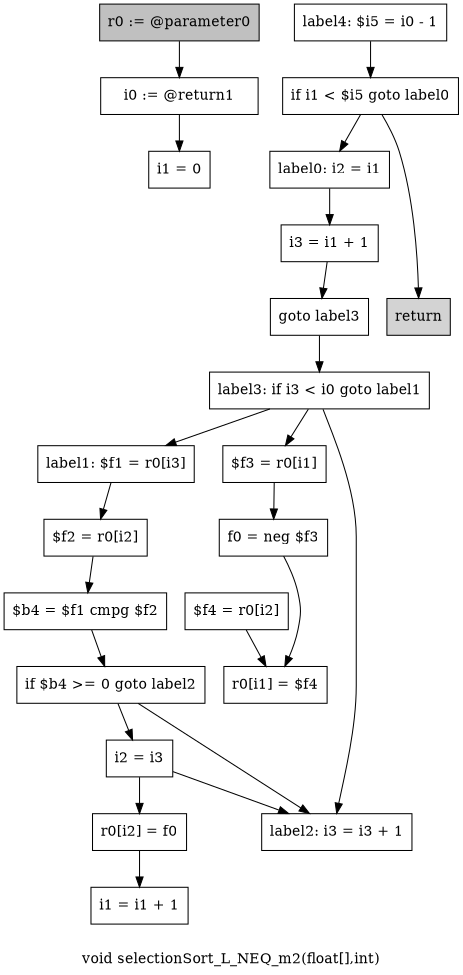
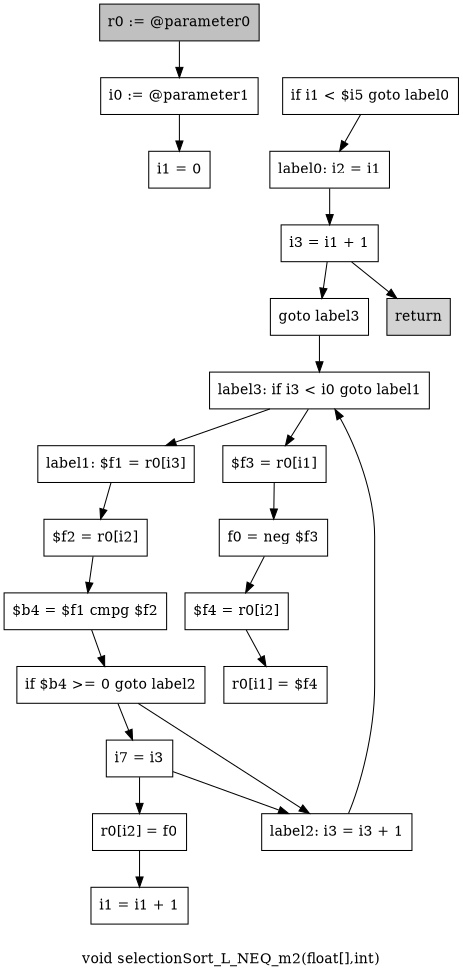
node "label4: $i5 = i0 - 1": removed
node "i0 := @return1": label "i0 := @return1" -> "i0 := @parameter1"
edge "if i1 < $i5 goto label0" -> "return": now "i3 = i1 + 1" -> "return"
edge "label3: if i3 < i0 goto label1" -> "label2: i3 = i3 + 1": reversed
edge "f0 = neg $f3" -> "r0[i1] = $f4": now "f0 = neg $f3" -> "$f4 = r0[i2]"
node "i2 = i3": label "i2 = i3" -> "i7 = i3"
